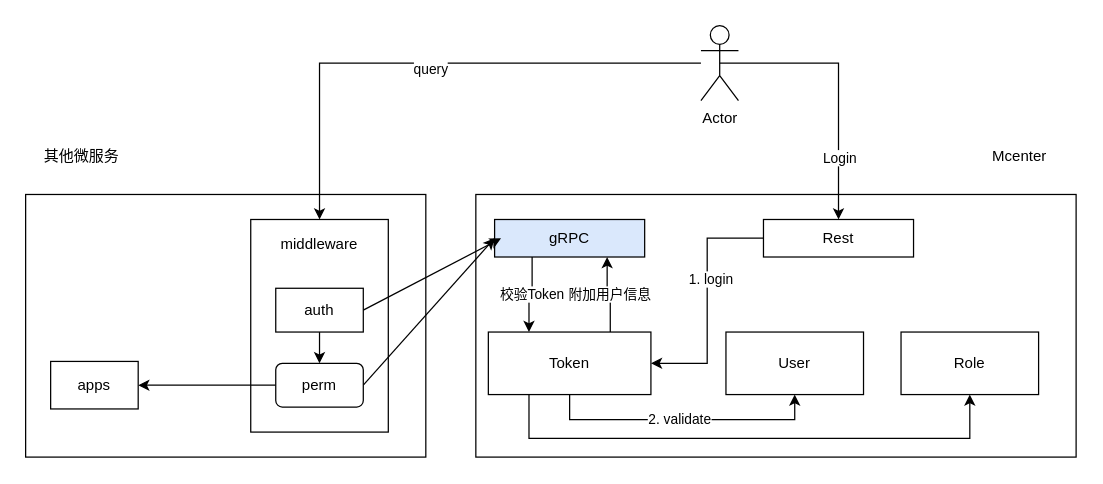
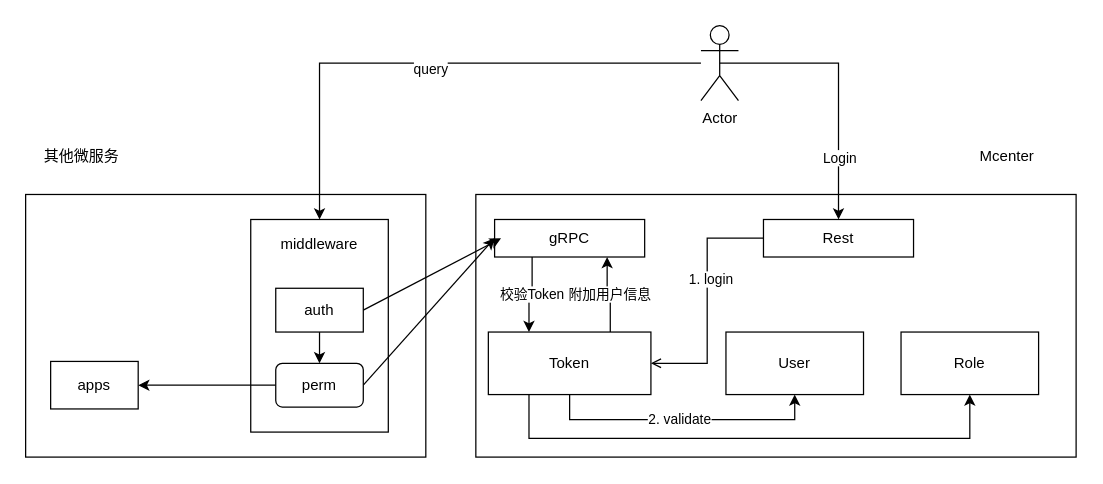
node "Mcenter": moved (1019, 157) -> (1007, 157)
node "gRPC": fillcolor #dae8fc -> #ffffff
edge "Rest" -> "Token": arrowhead classic -> open
